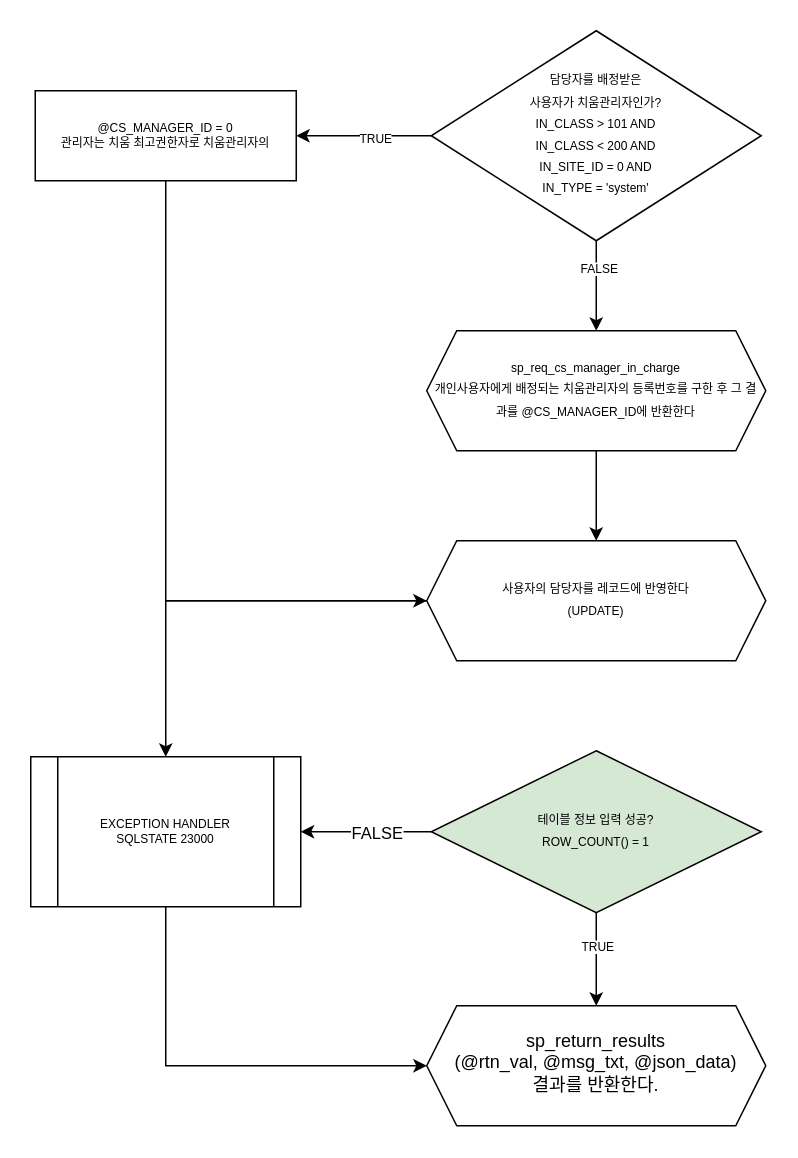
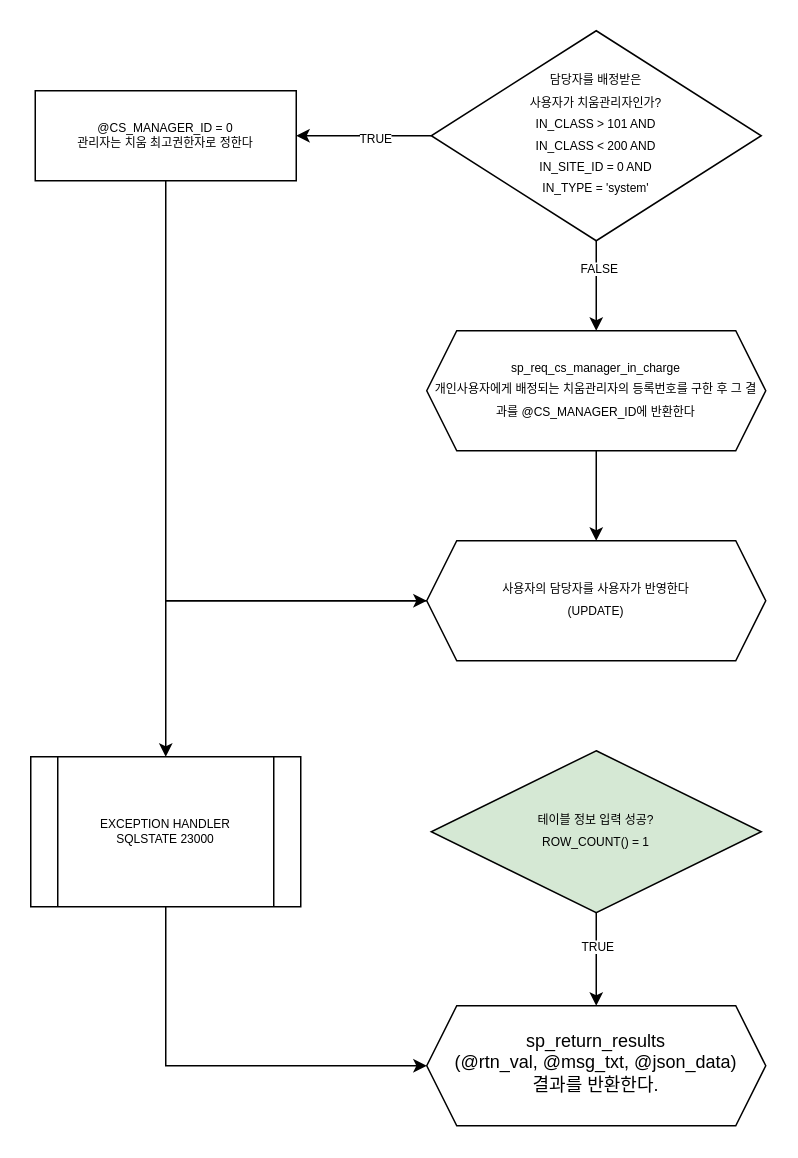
node "@CS_MANAGER_ID = 0 관리자는 치움 최고권한자로 치움관리자의": label "@CS_MANAGER_ID = 0 관리자는 치움 최고권한자로 치움관리자의" -> "@CS_MANAGER_ID = 0 관리자는 치움 최고권한자로 정한다"
node "사용자의 담당자를 레코드에 반영한다 (UPDATE)": label "사용자의 담당자를 레코드에 반영한다 (UPDATE)" -> "사용자의 담당자를 사용자가 반영한다 (UPDATE)"
edge "테이블 정보 입력 성공? ROW_COUNT() = 1" -> "EXCEPTION HANDLER SQLSTATE 23000": removed, label "FALSE"
